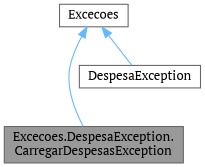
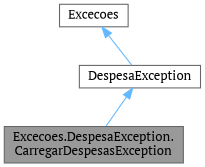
edge "Excecoes.DespesaException. CarregarDespesasException" -> "Excecoes": now "Excecoes.DespesaException. CarregarDespesasException" -> "DespesaException"
